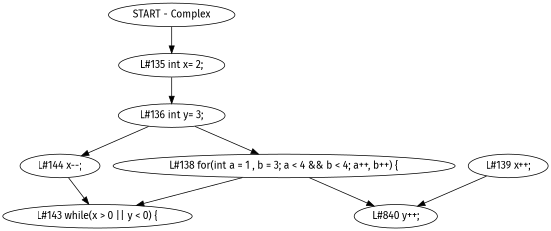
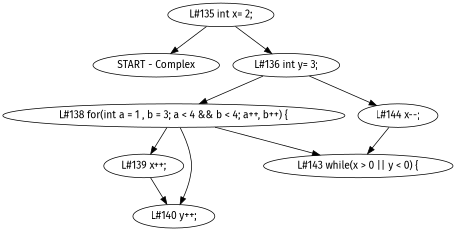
edge "START - Complex" -> "L#135 int x= 2;": reversed
edge "L#138 for(int a = 1 , b = 3; a < 4 && b < 4; a++, b++) {" -> "L#139 x++;": added
node "L#840 y++;": label "L#840 y++;" -> "L#140 y++;"
